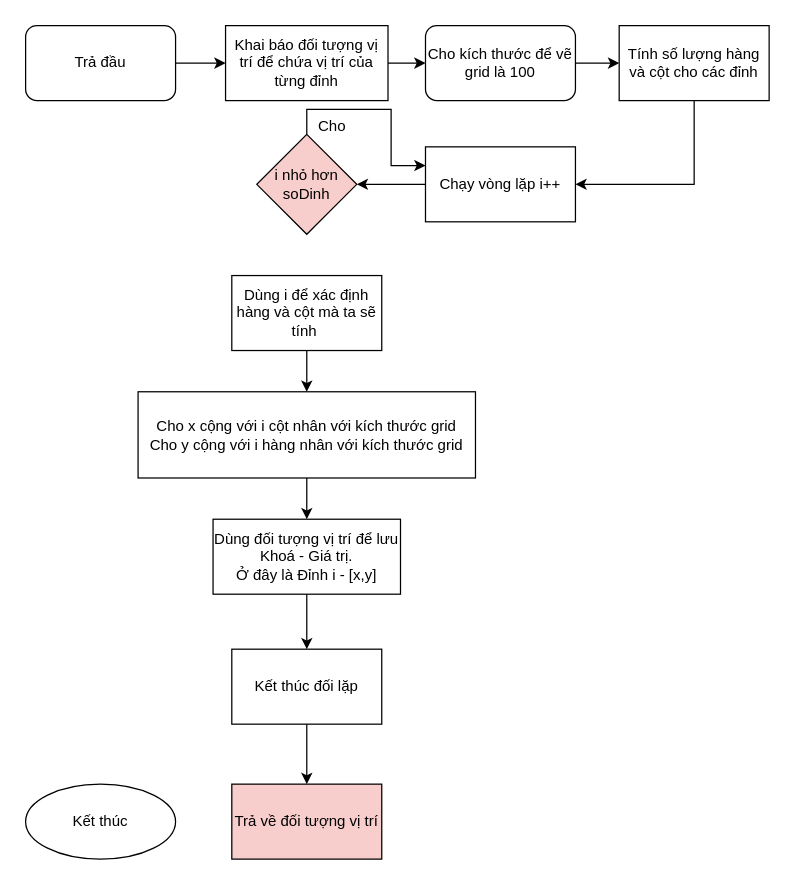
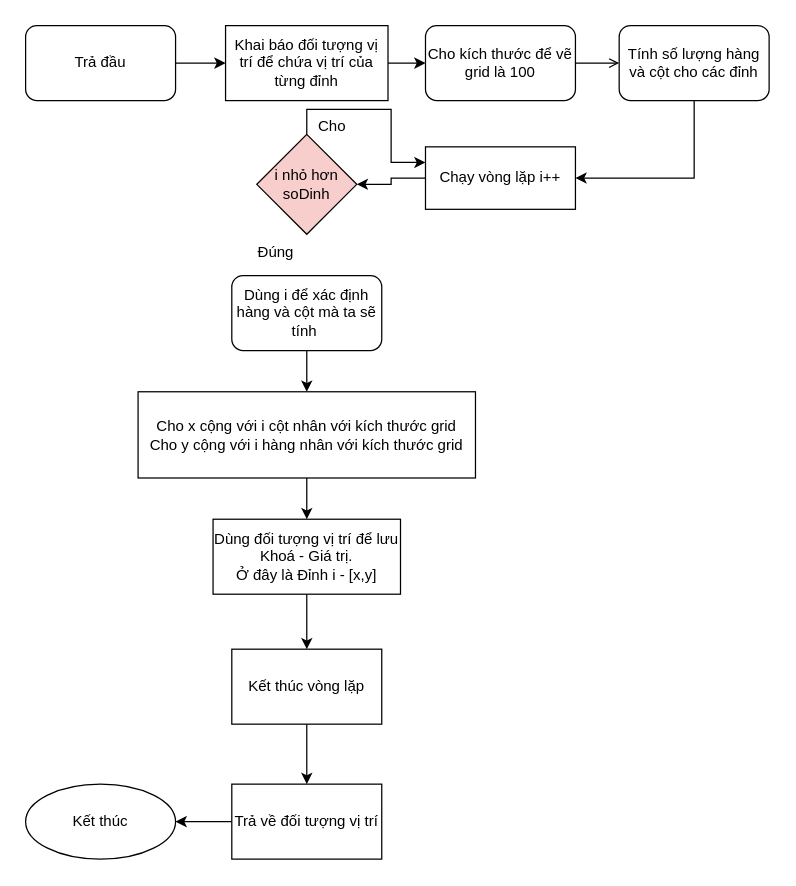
edge "Cho kích thước để vẽ grid là 100" -> "Tính số lượng hàng và cột cho các đỉnh": arrowhead classic -> open
node "Tính số lượng hàng và cột cho các đỉnh": shape rectangle -> rounded rectangle
node "Chạy vòng lặp i++": size 150x75 -> 150x63
node "Đúng": added
node "Dùng i để xác định hàng và cột mà ta sẽ tính": shape rectangle -> rounded rectangle
node "Kết thúc đối lặp": label "Kết thúc đối lặp" -> "Kết thúc vòng lặp"
edge "Trả về đối tượng vị trí" -> "Kết thúc": added
node "Trả về đối tượng vị trí": fillcolor #f8cecc -> #ffffff
